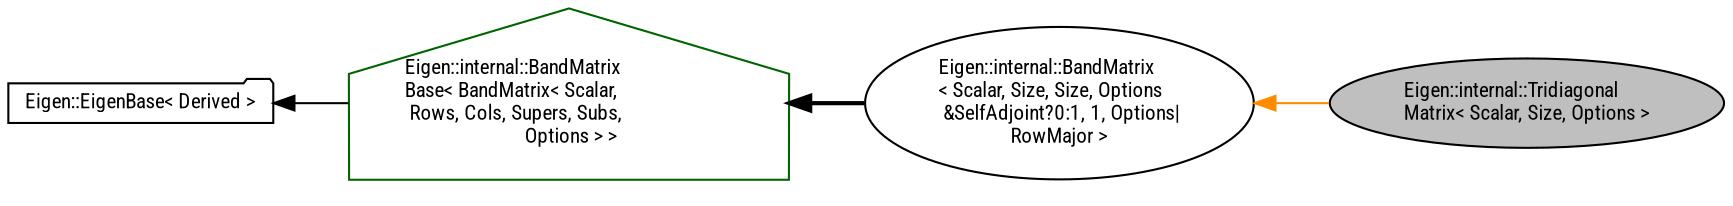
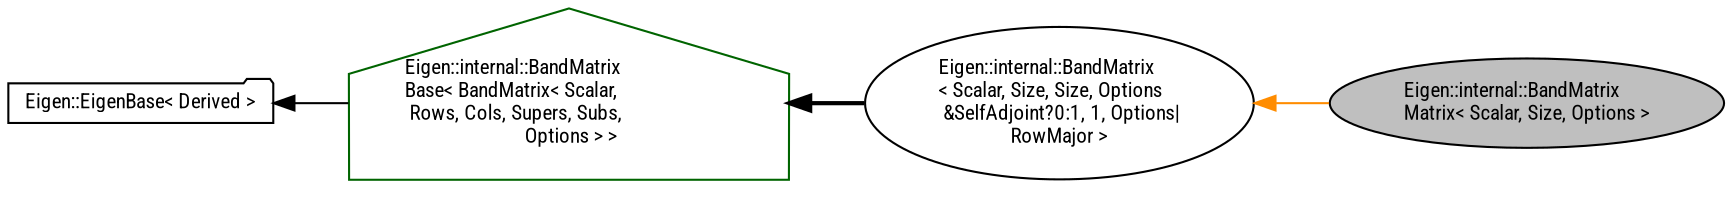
node "Eigen::internal::Tridiagonal Matrix< Scalar, Size, Options >": label "Eigen::internal::Tridiagonal Matrix< Scalar, Size, Options >" -> "Eigen::internal::BandMatrix Matrix< Scalar, Size, Options >"
